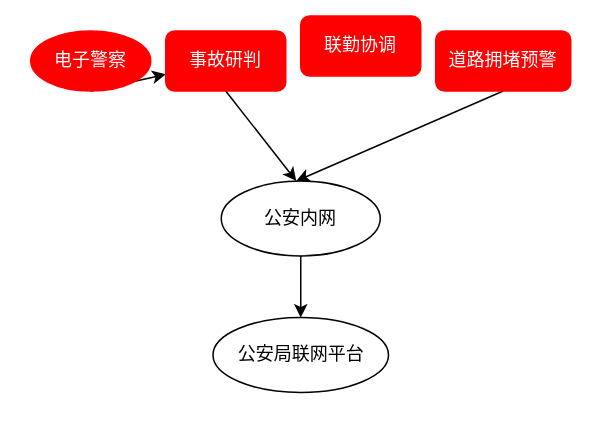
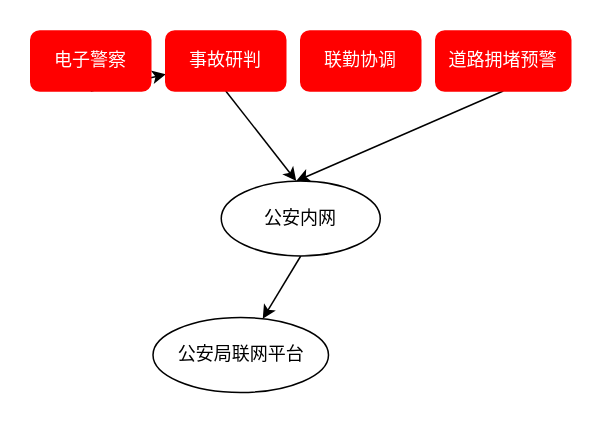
node "联勤协调": moved (361, 46) -> (361, 61)
node "电子警察": shape ellipse -> rounded rectangle
node "公安局联网平台": moved (301, 355) -> (241, 355)
